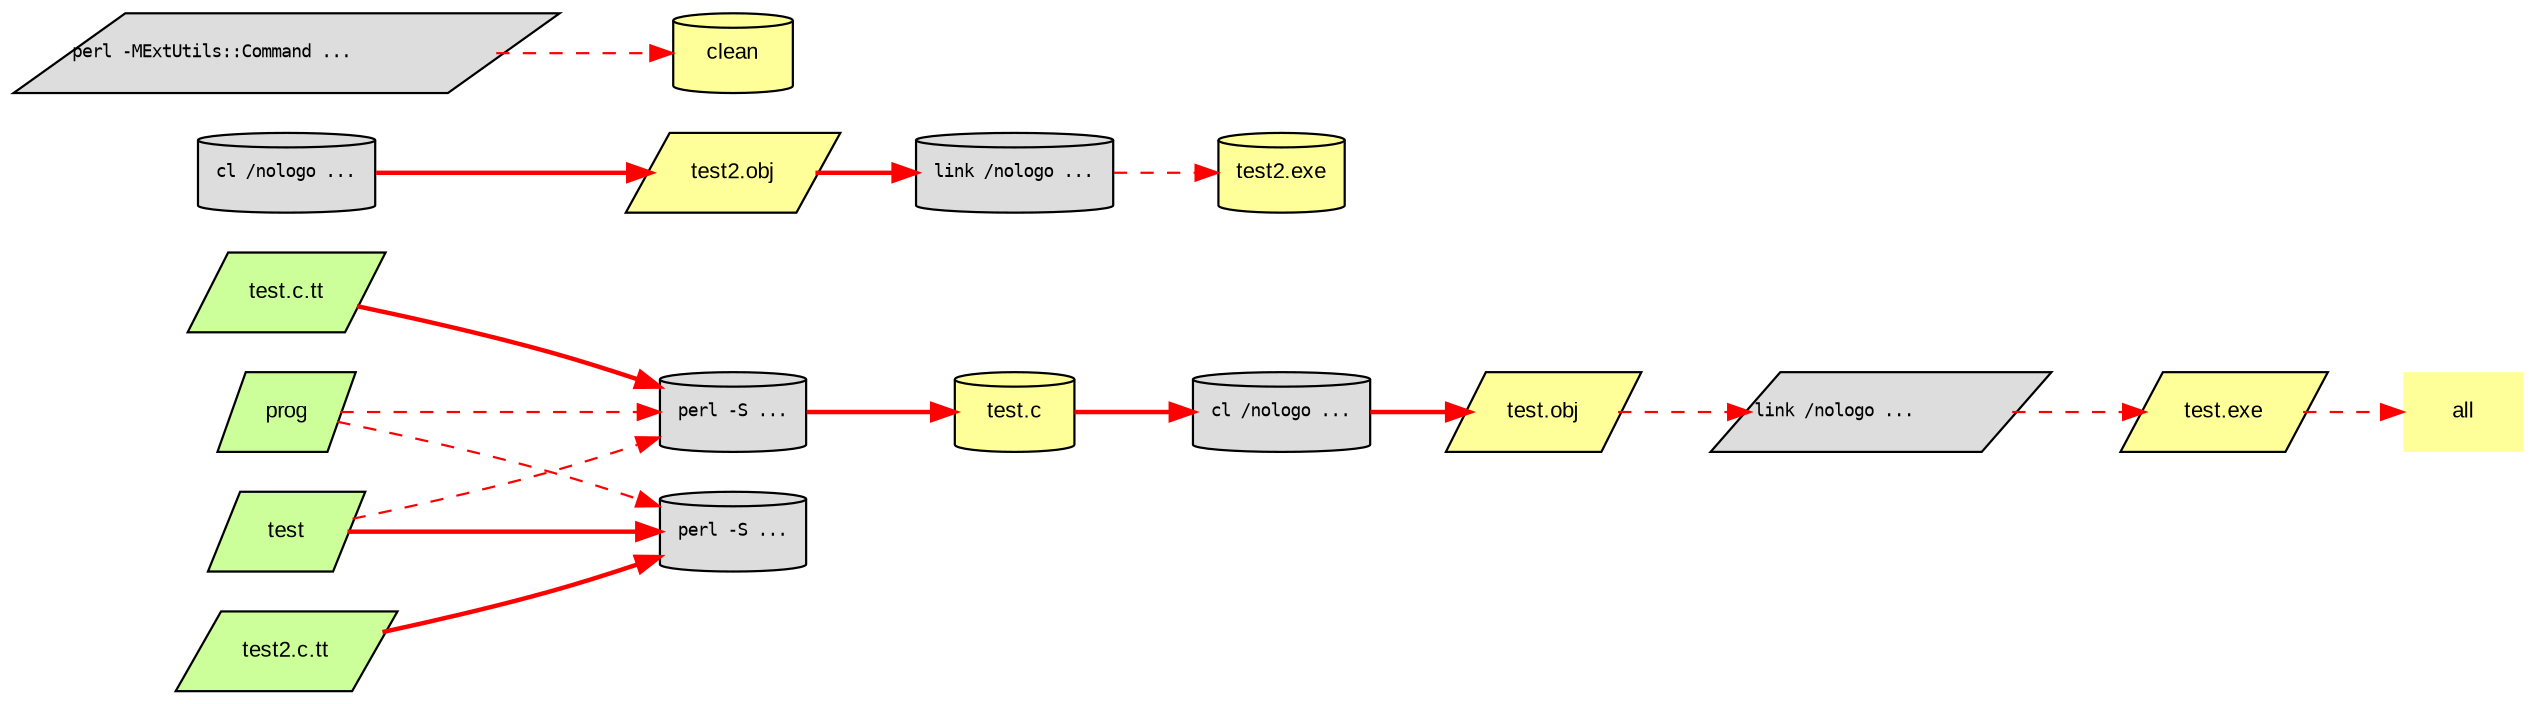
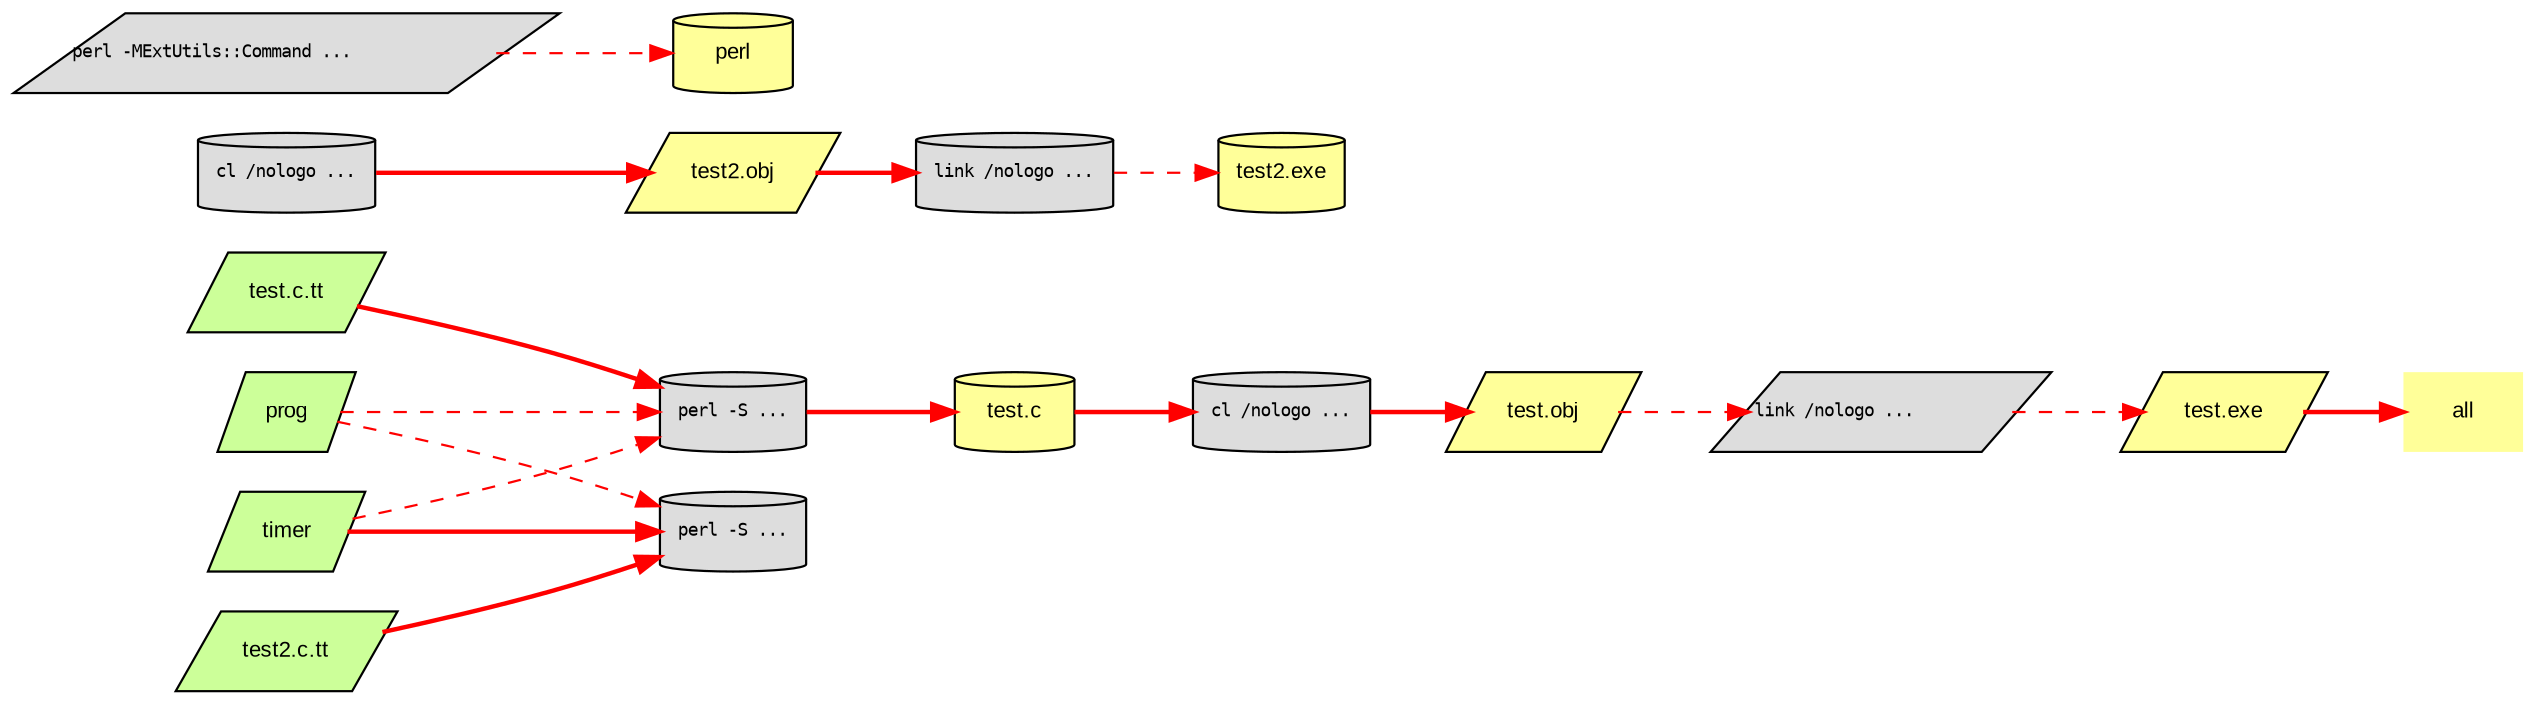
node "clean": label "clean" -> "perl"
edge "test.exe" -> "all": style dashed -> bold
node "test": label "test" -> "timer"
